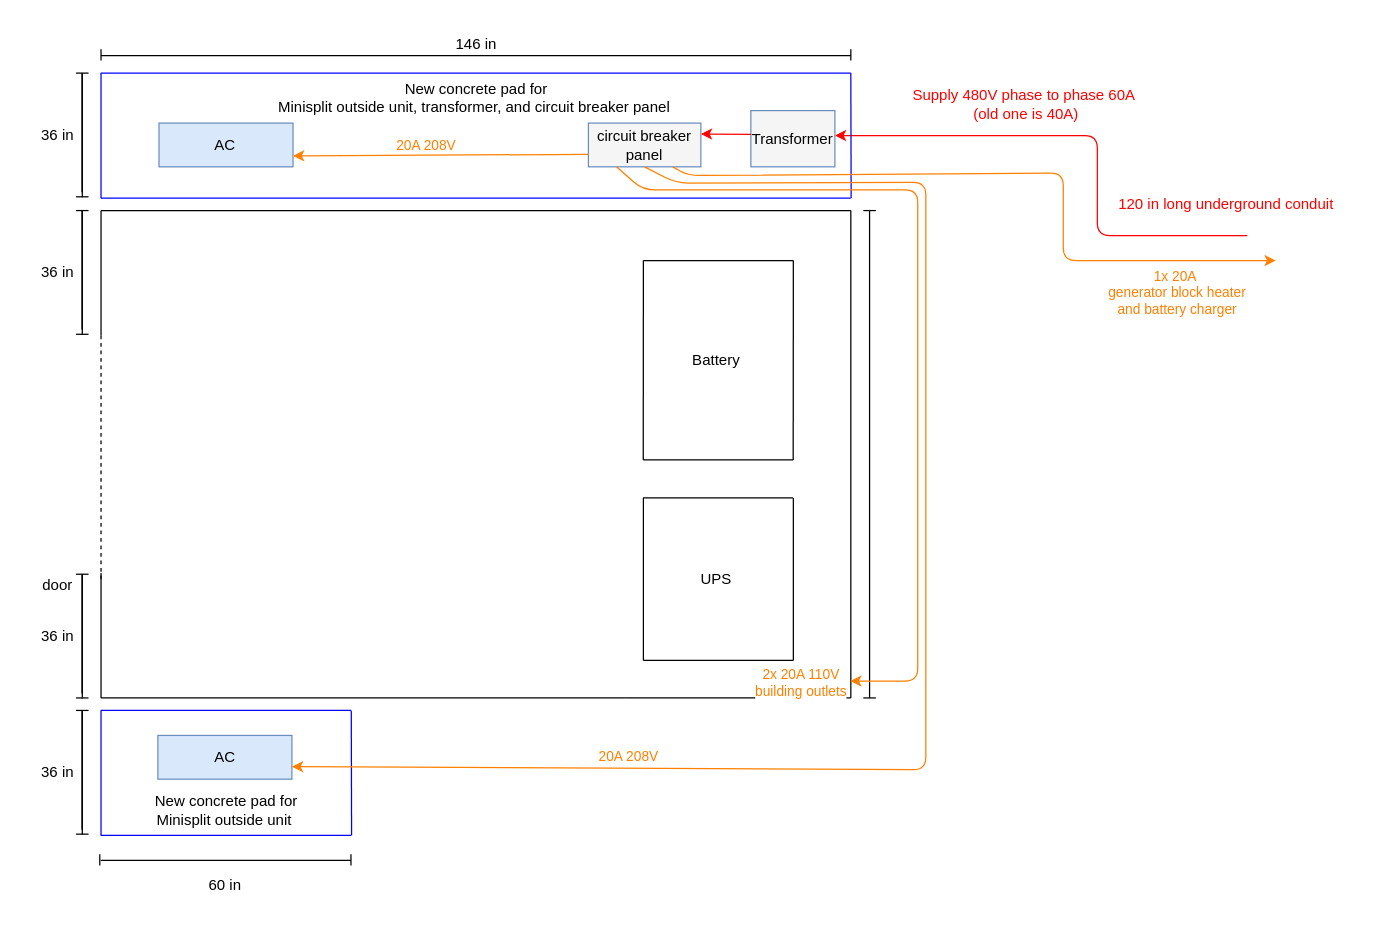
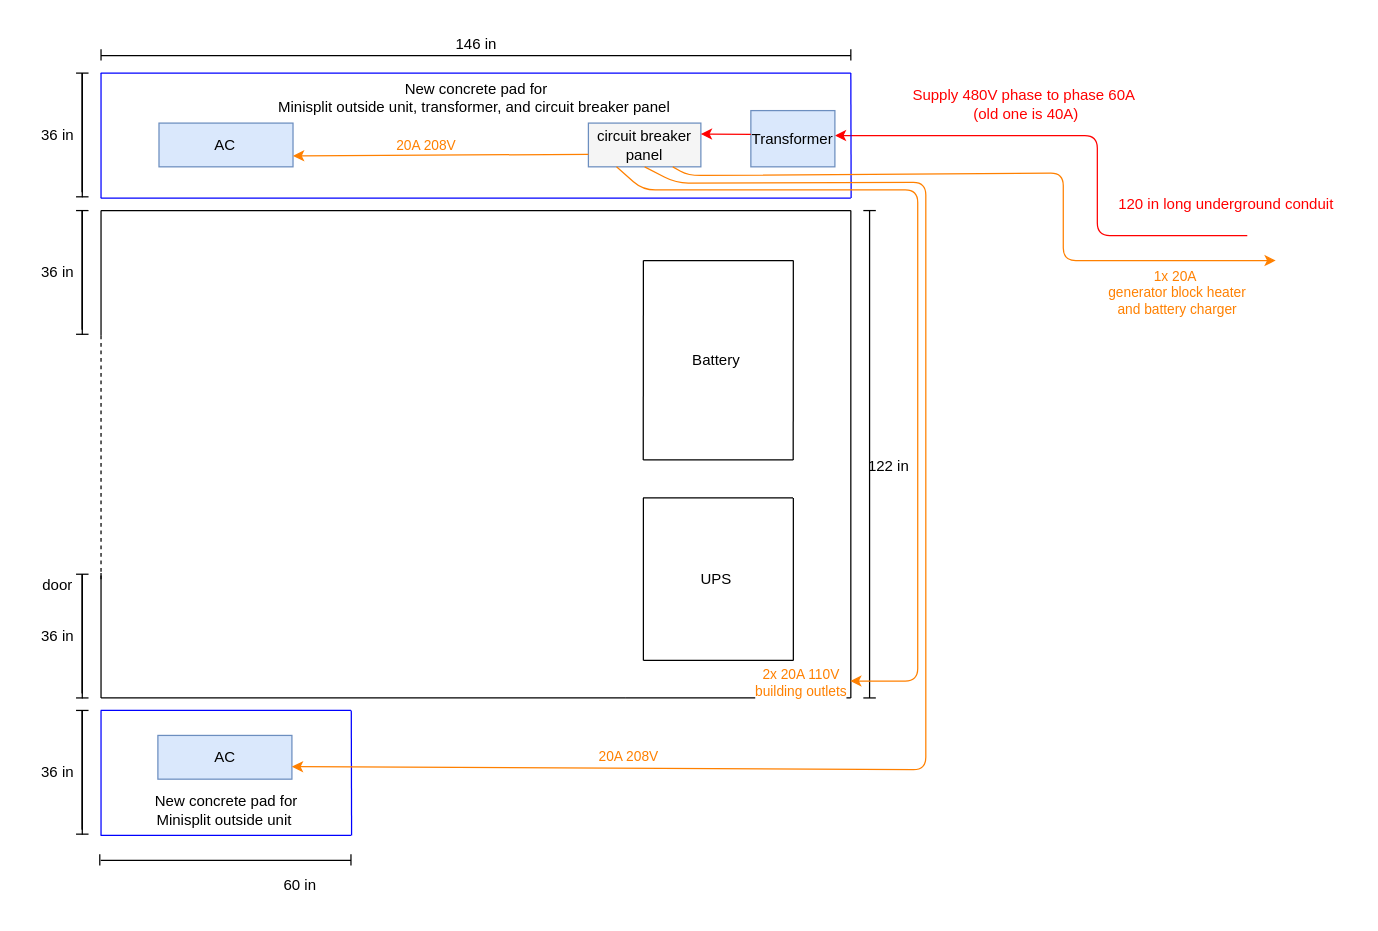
node "Transformer": fillcolor #f5f5f5 -> #dae8fc
node "122 in": added
node "60 in": moved (224, 886) -> (299, 886)
